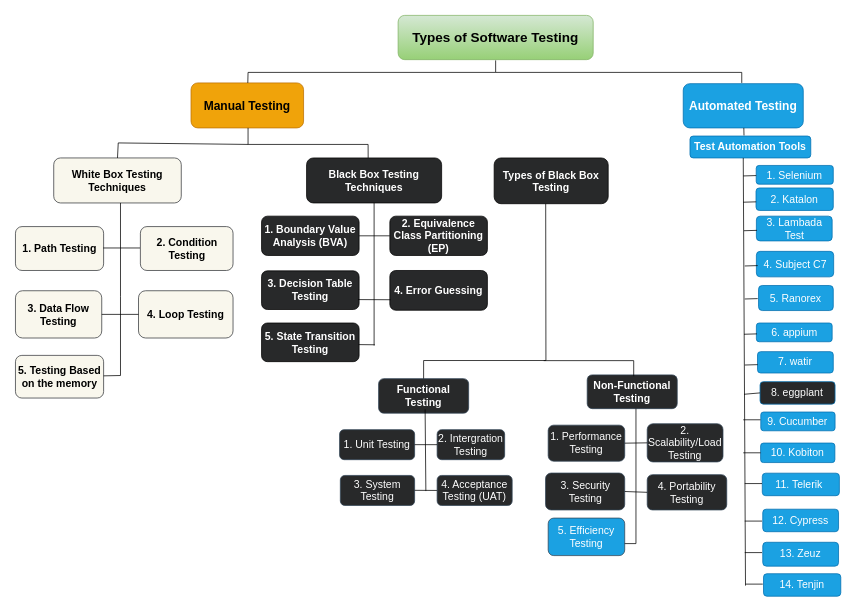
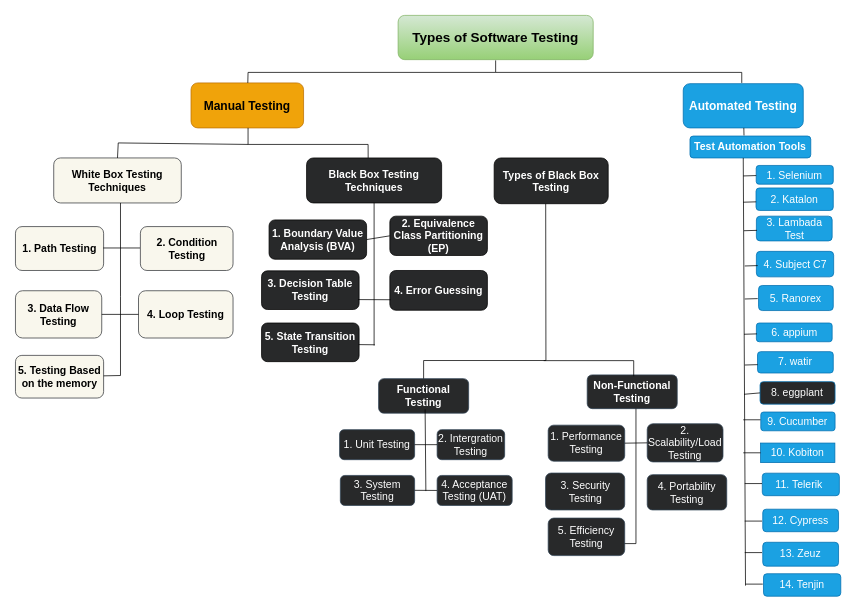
node "1. Boundary Value Analysis (BVA)": moved (310, 236) -> (318, 239)
node "10. Kobiton": shape rounded rectangle -> rectangle
edge "3. Security Testing" -- "4. Portability Testing": removed
node "5. Efficiency Testing": fillcolor #1ba1e2 -> #28292a
